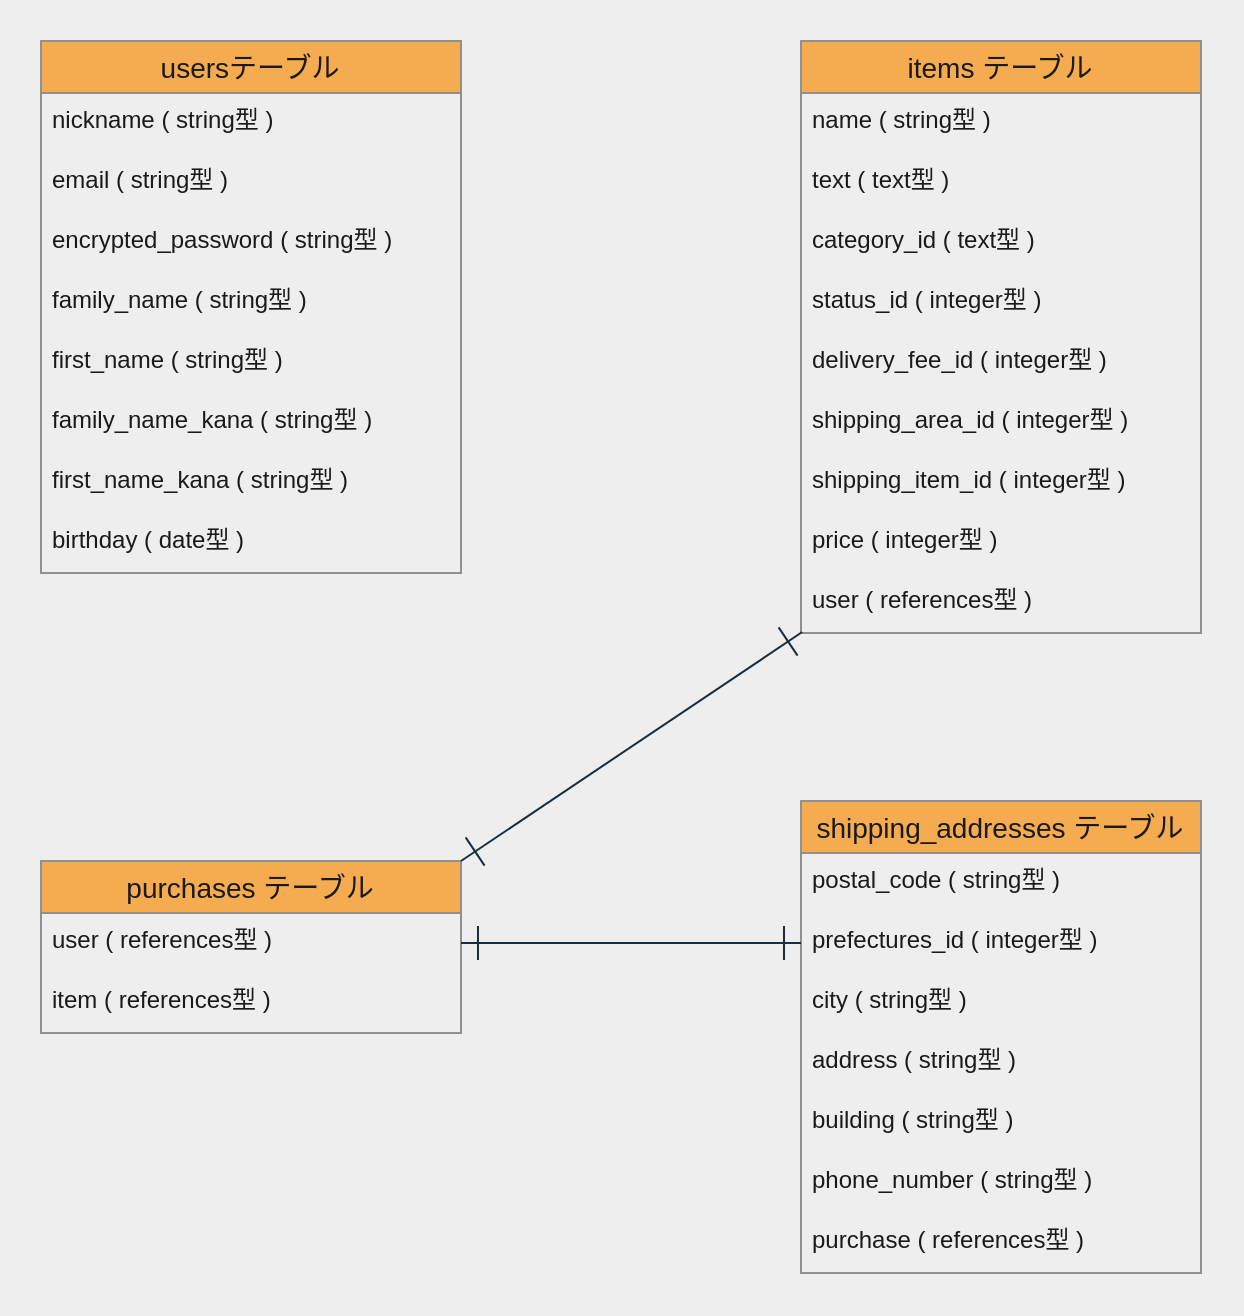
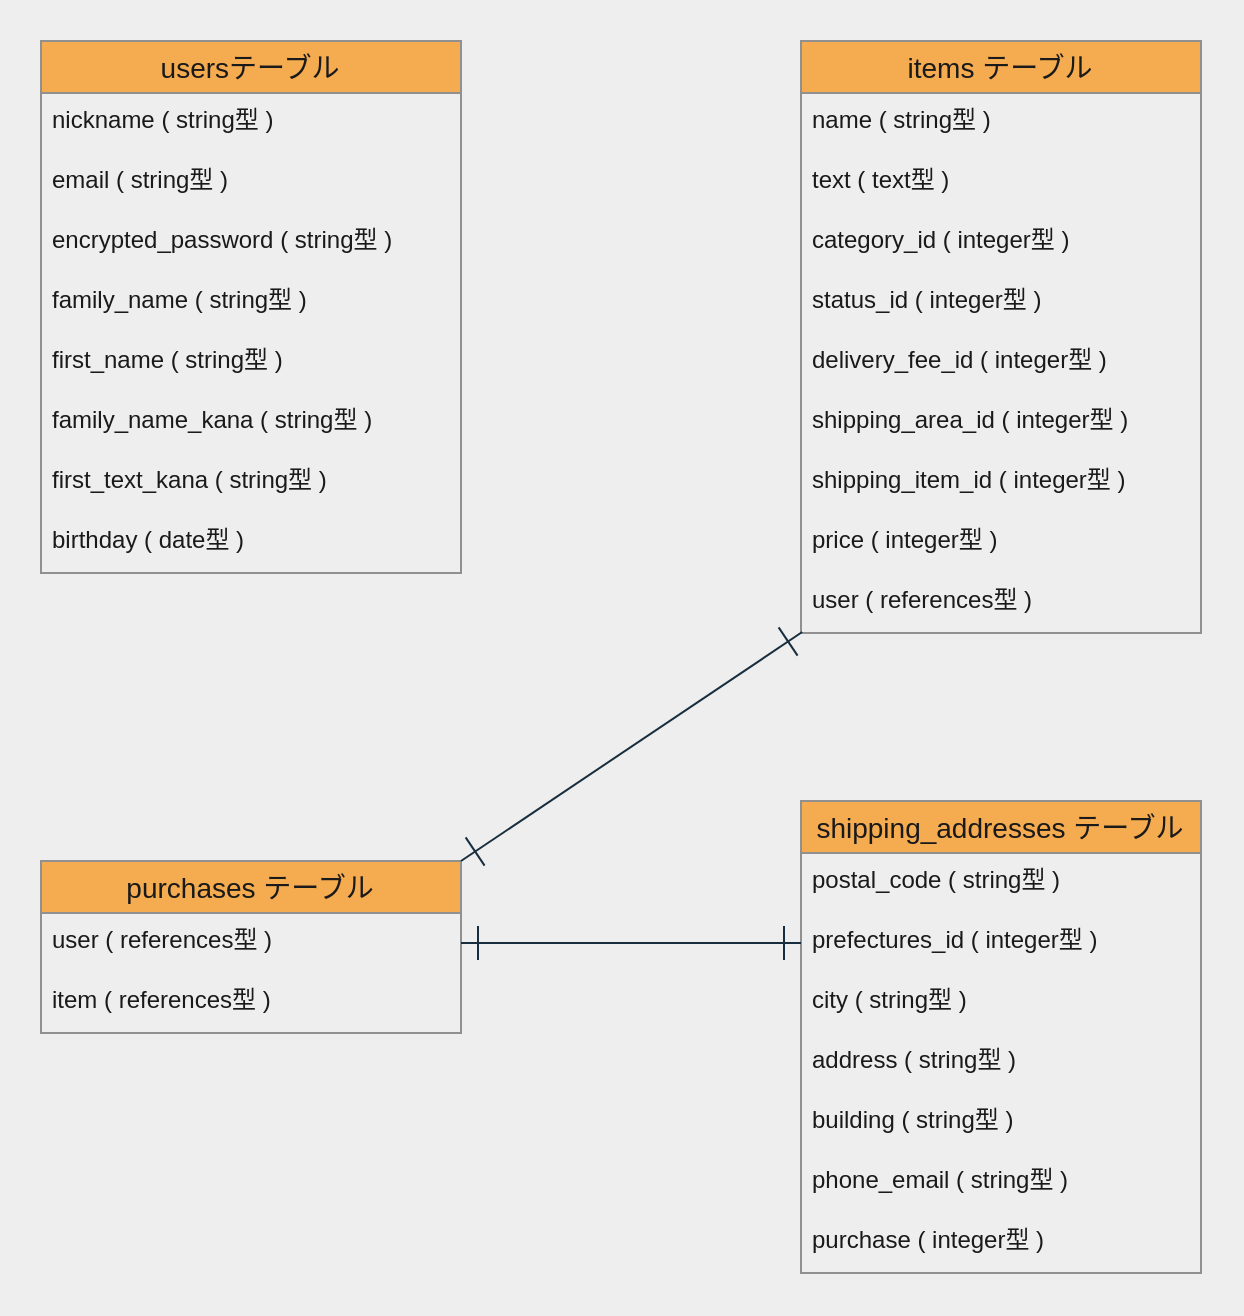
node "category_id ( text型 )": label "category_id ( text型 )" -> "category_id ( integer型 )"
node "first_name_kana ( string型 )": label "first_name_kana ( string型 )" -> "first_text_kana ( string型 )"
node "phone_number ( string型 )": label "phone_number ( string型 )" -> "phone_email ( string型 )"
node "purchase ( references型 )": label "purchase ( references型 )" -> "purchase ( integer型 )"
